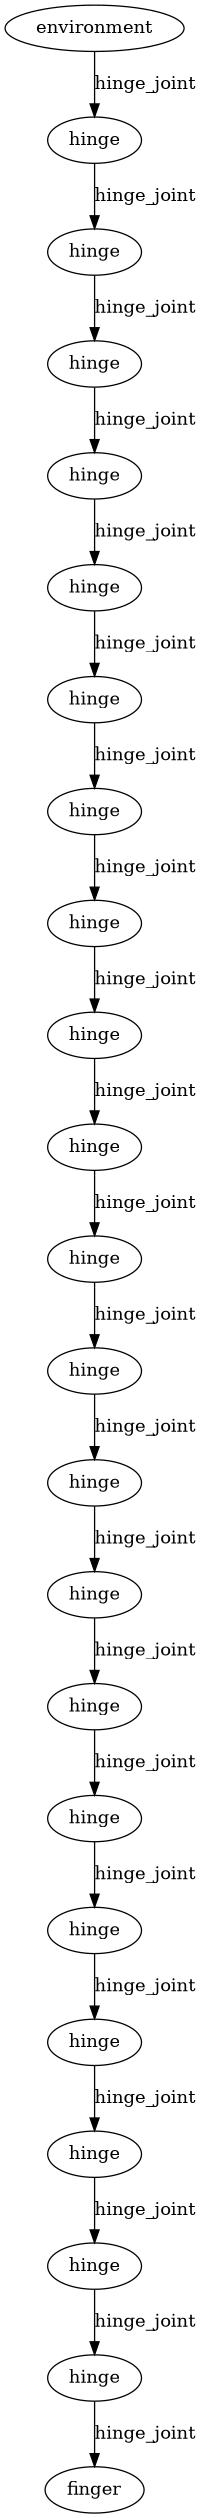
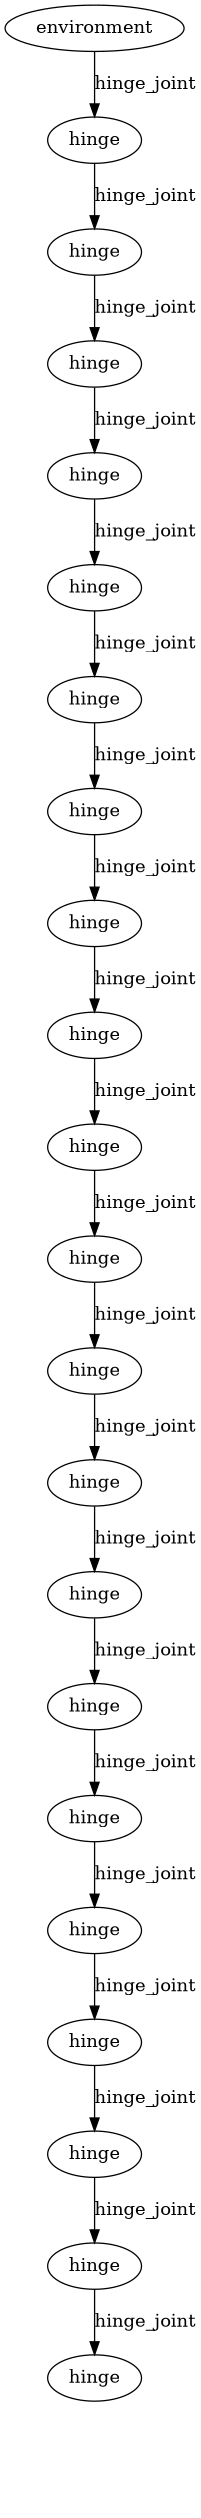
node "finger": removed
